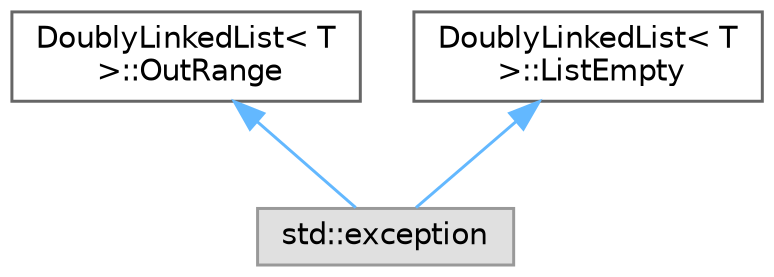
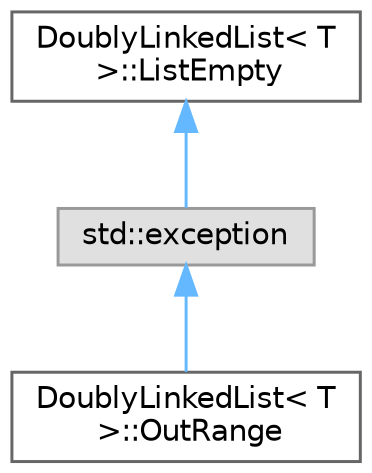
edge "std::exception" -> "DoublyLinkedList< T >::OutRange": reversed
